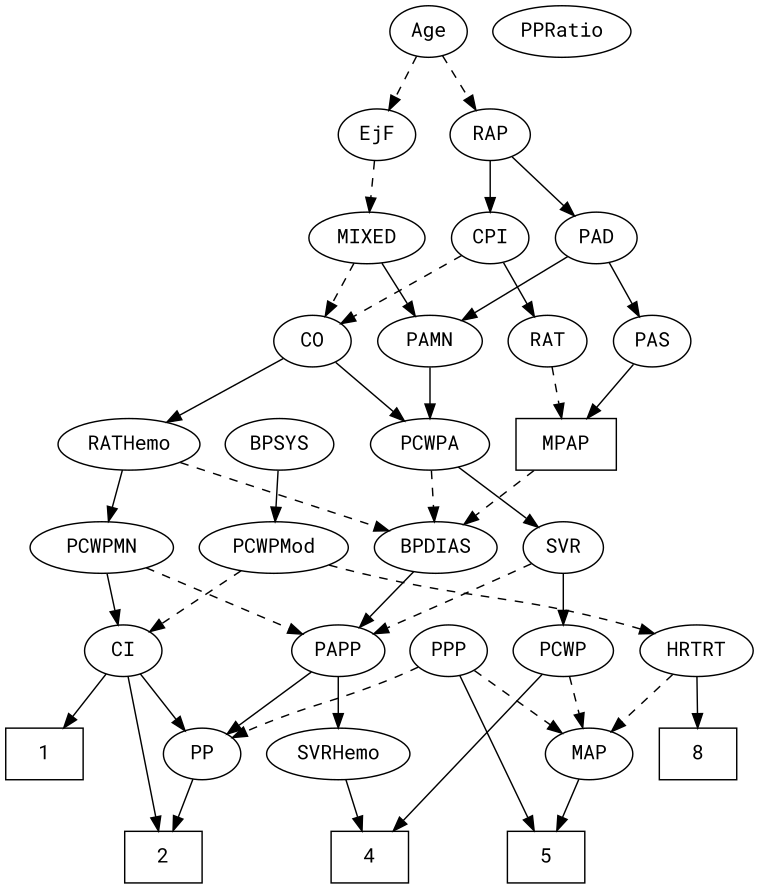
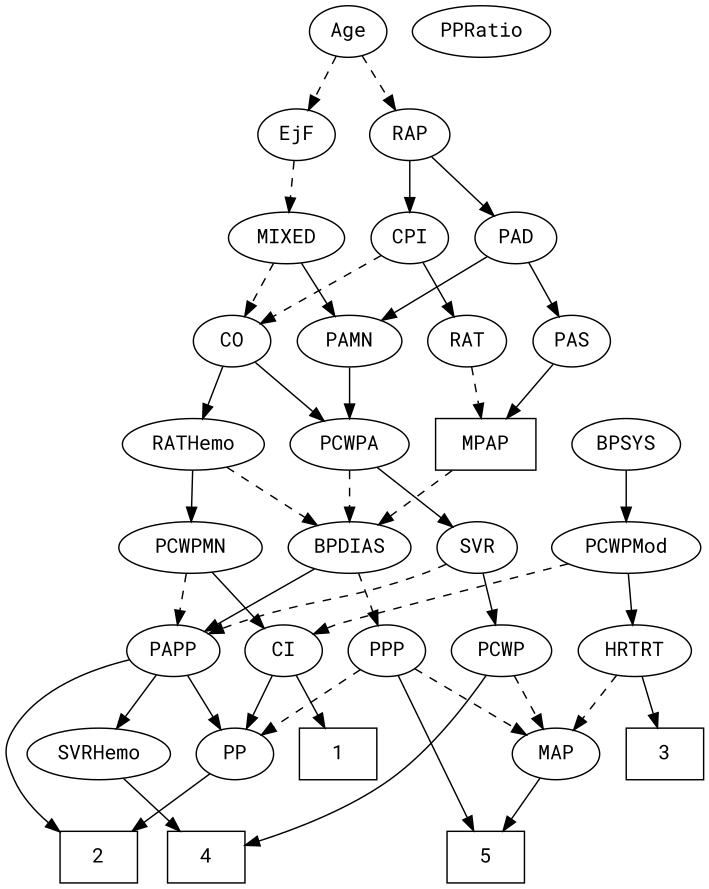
edge "PCWPMod" -> "HRTRT": style dashed -> solid
edge "BPDIAS" -> "PPP": added
edge "CI" -> "2": now "PAPP" -> "2"
node "8": label "8" -> "3"
